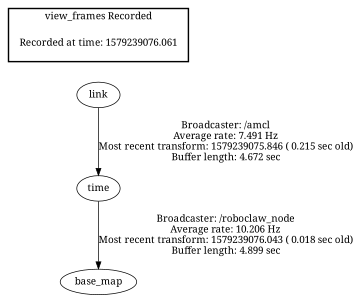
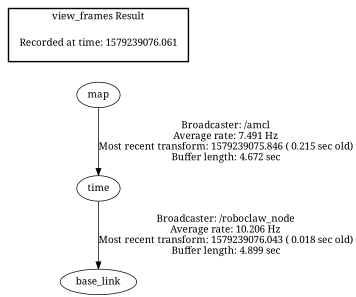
cluster "view_frames Recorded": label "view_frames Recorded" -> "view_frames Result"
node "link": label "link" -> "map"
node "base_map": label "base_map" -> "base_link"
